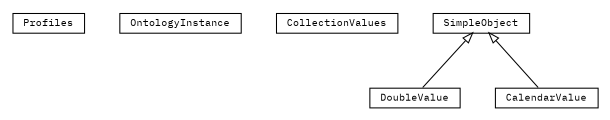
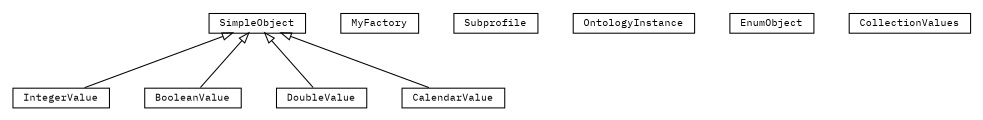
node "Profiles": removed
node "MyFactory": added
node "Subprofile": added
node "EnumObject": added
node "IntegerValue": added
node "BooleanValue": added
